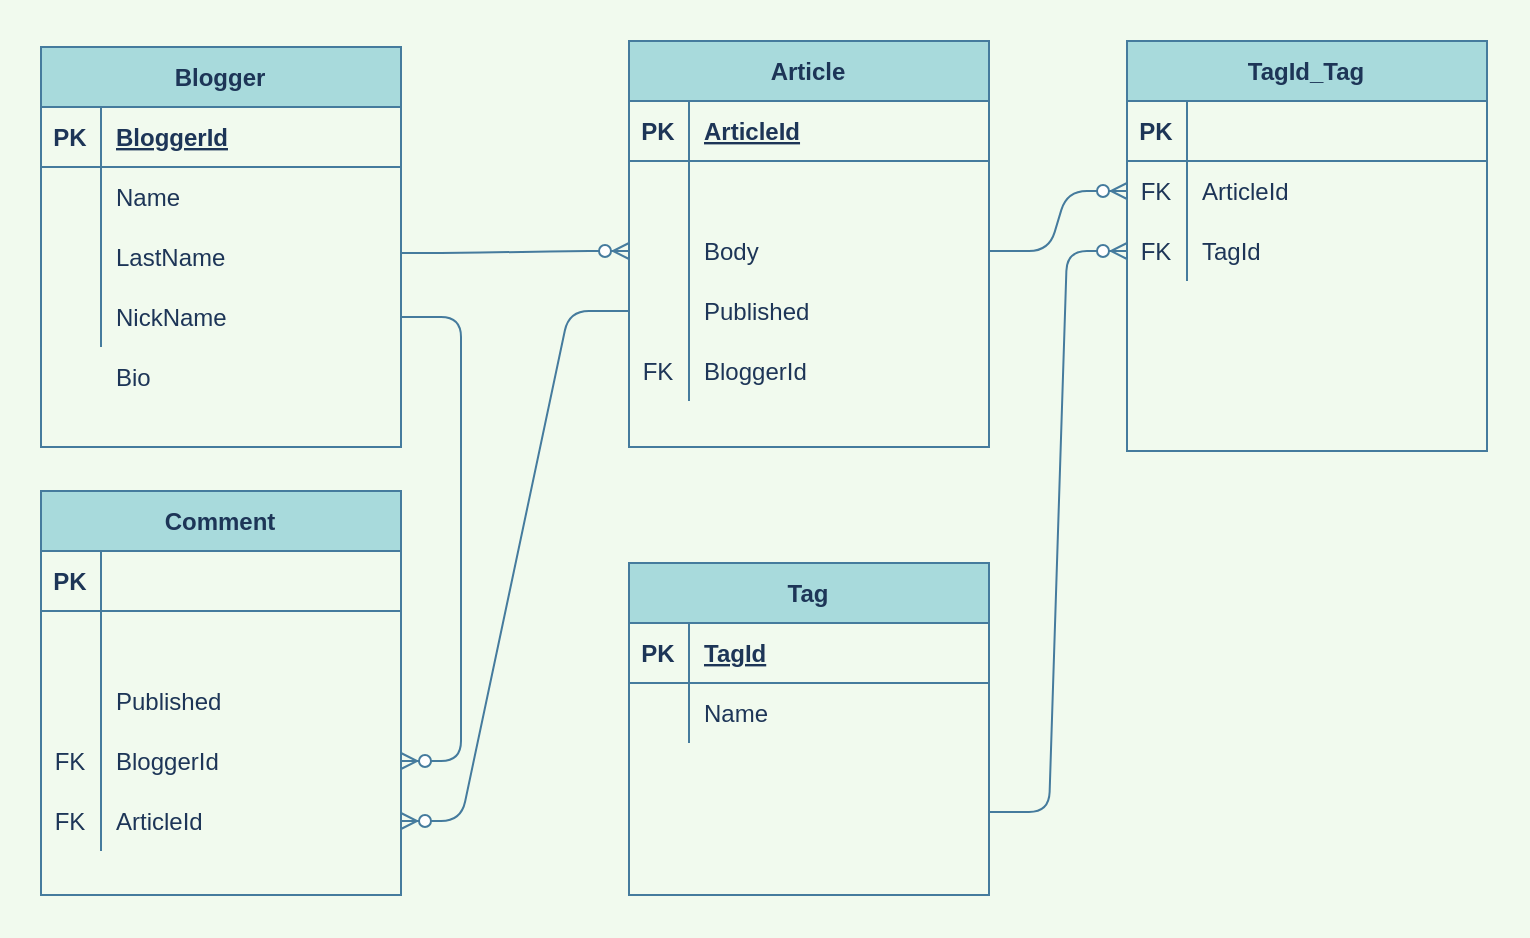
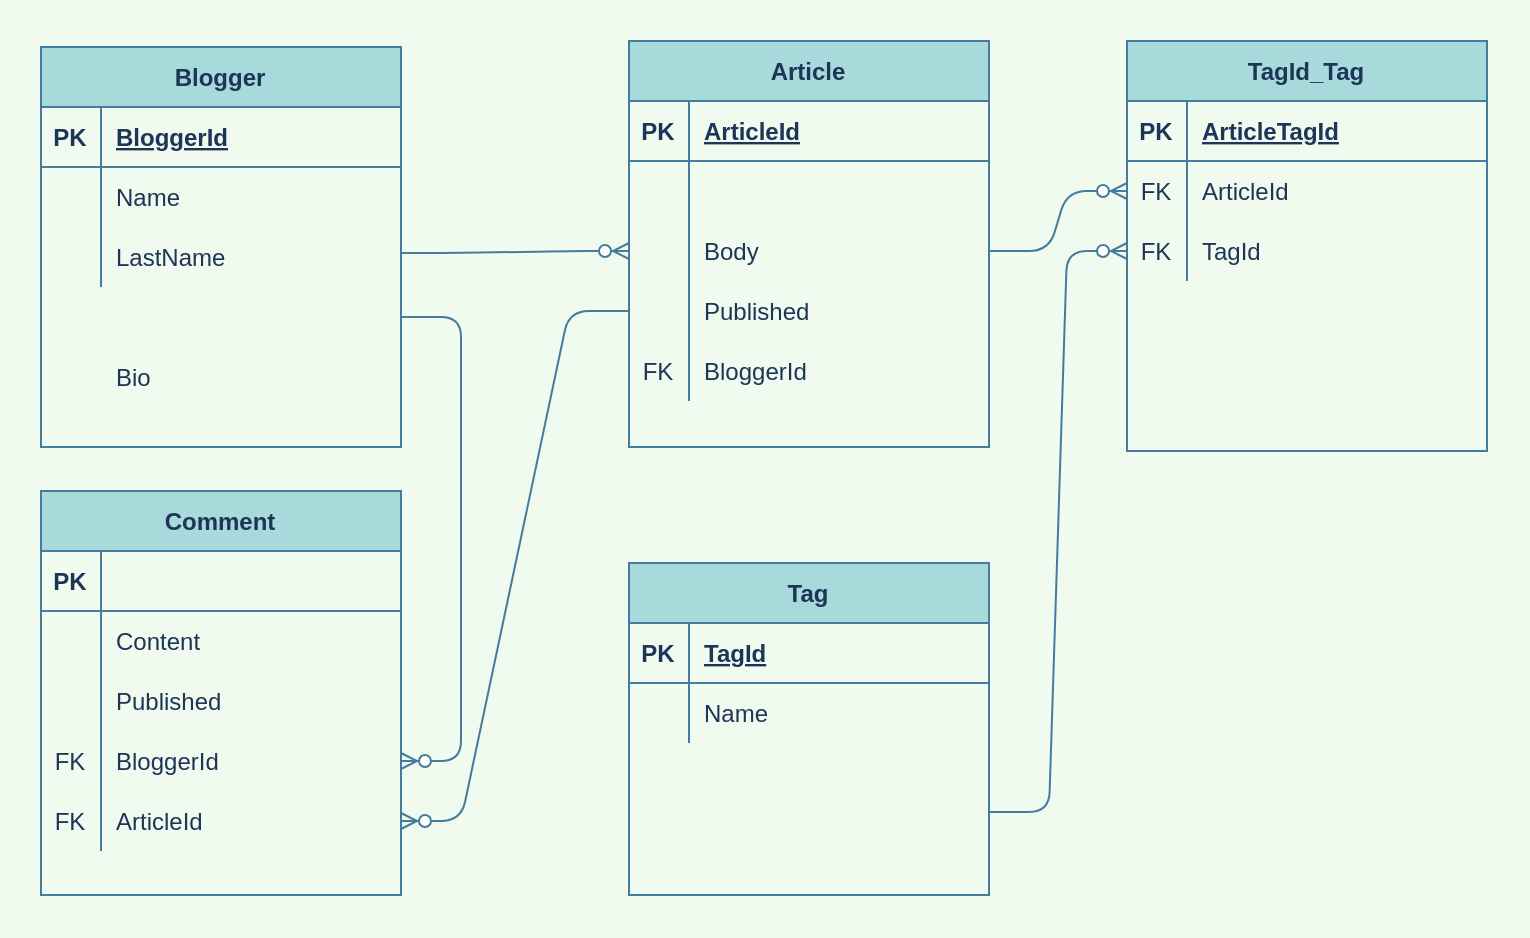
node "ArticleTagId": added
node "NickName": removed
node "Content": added
